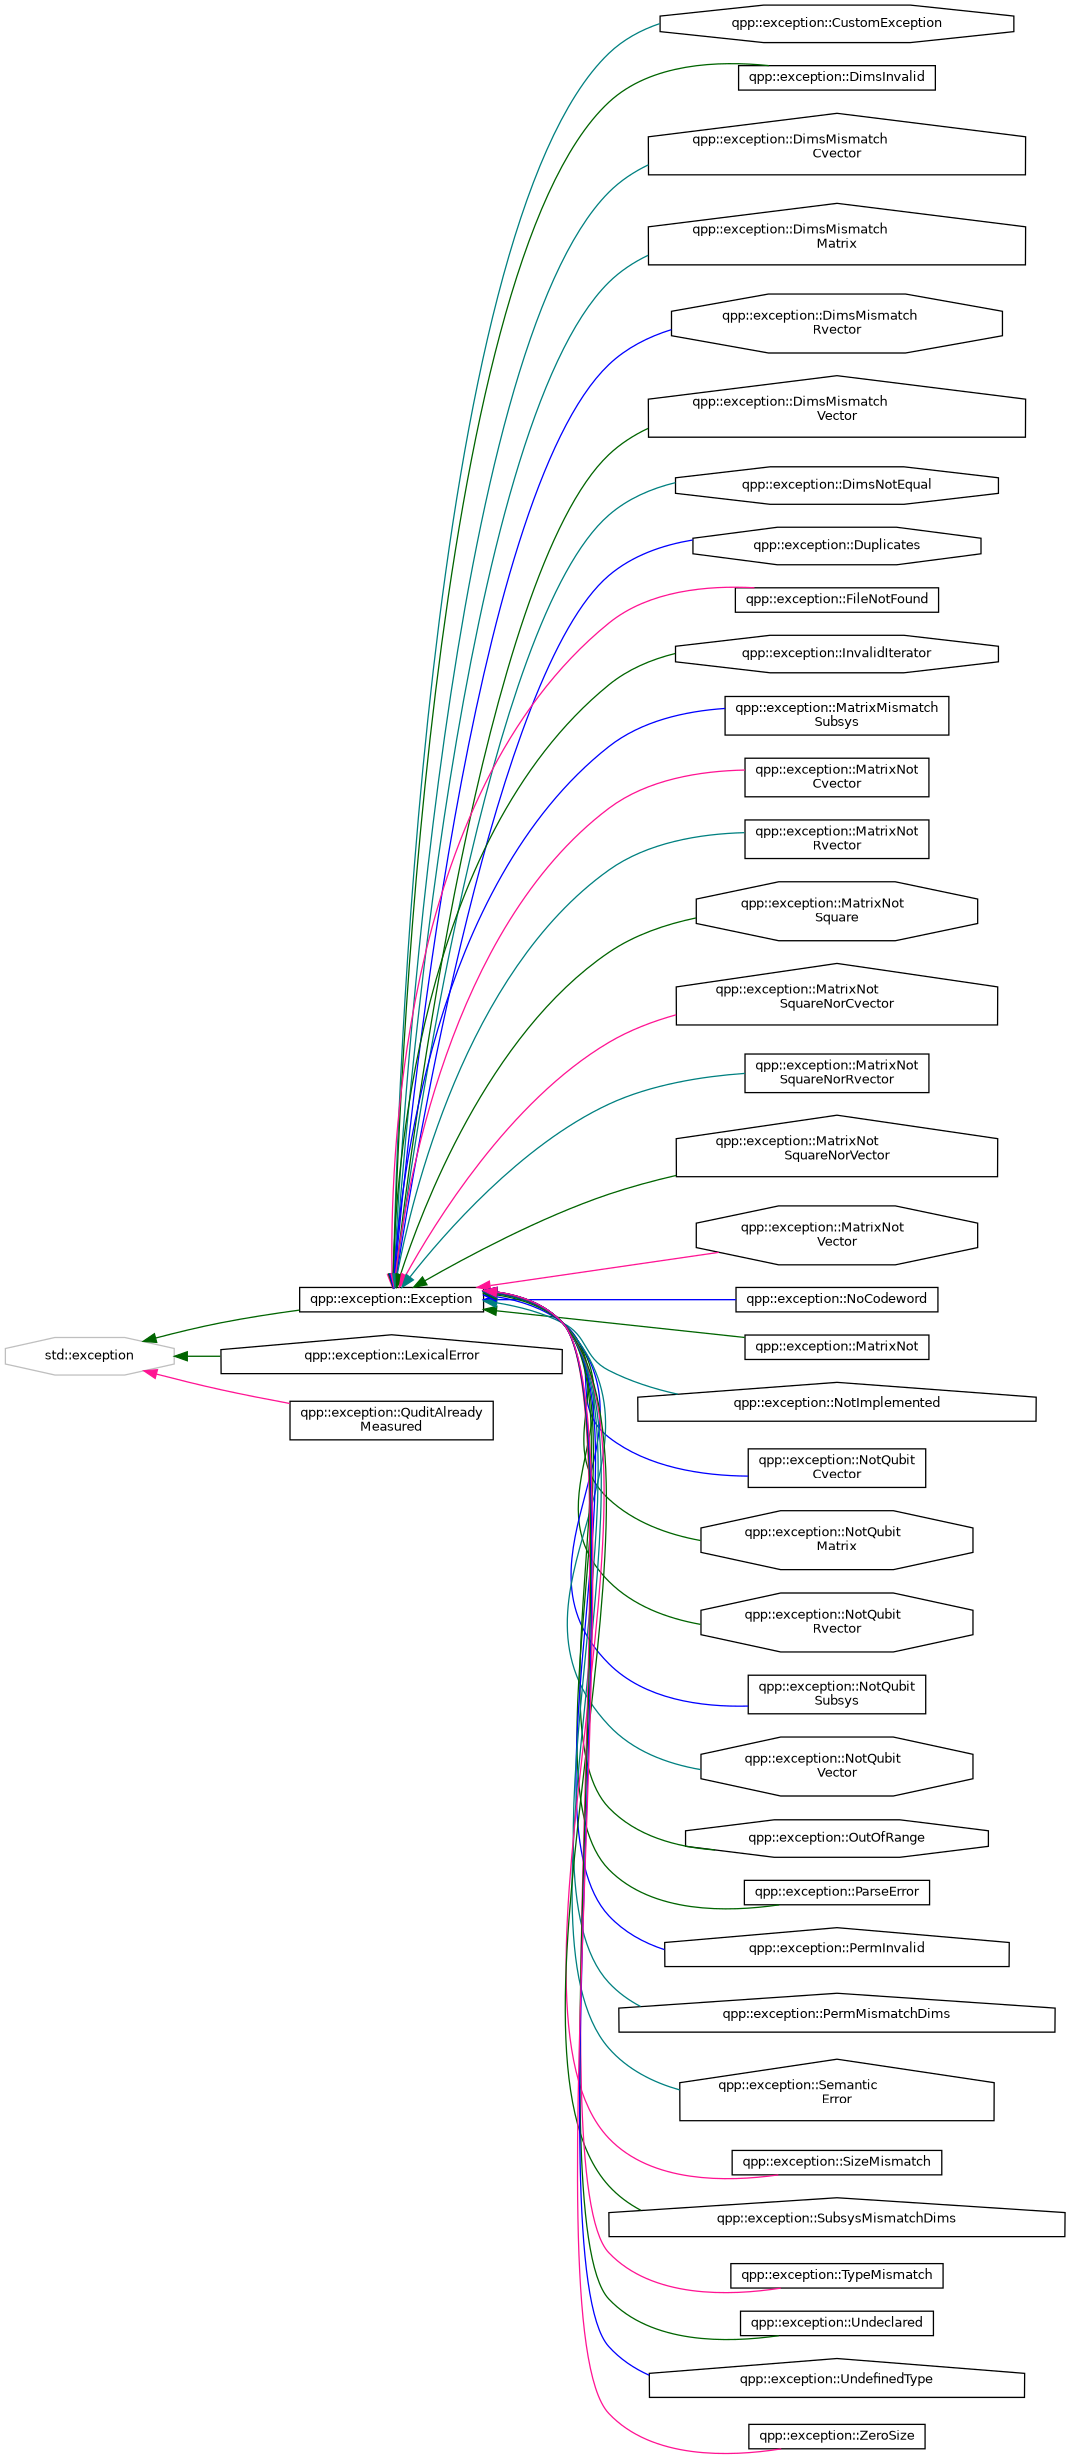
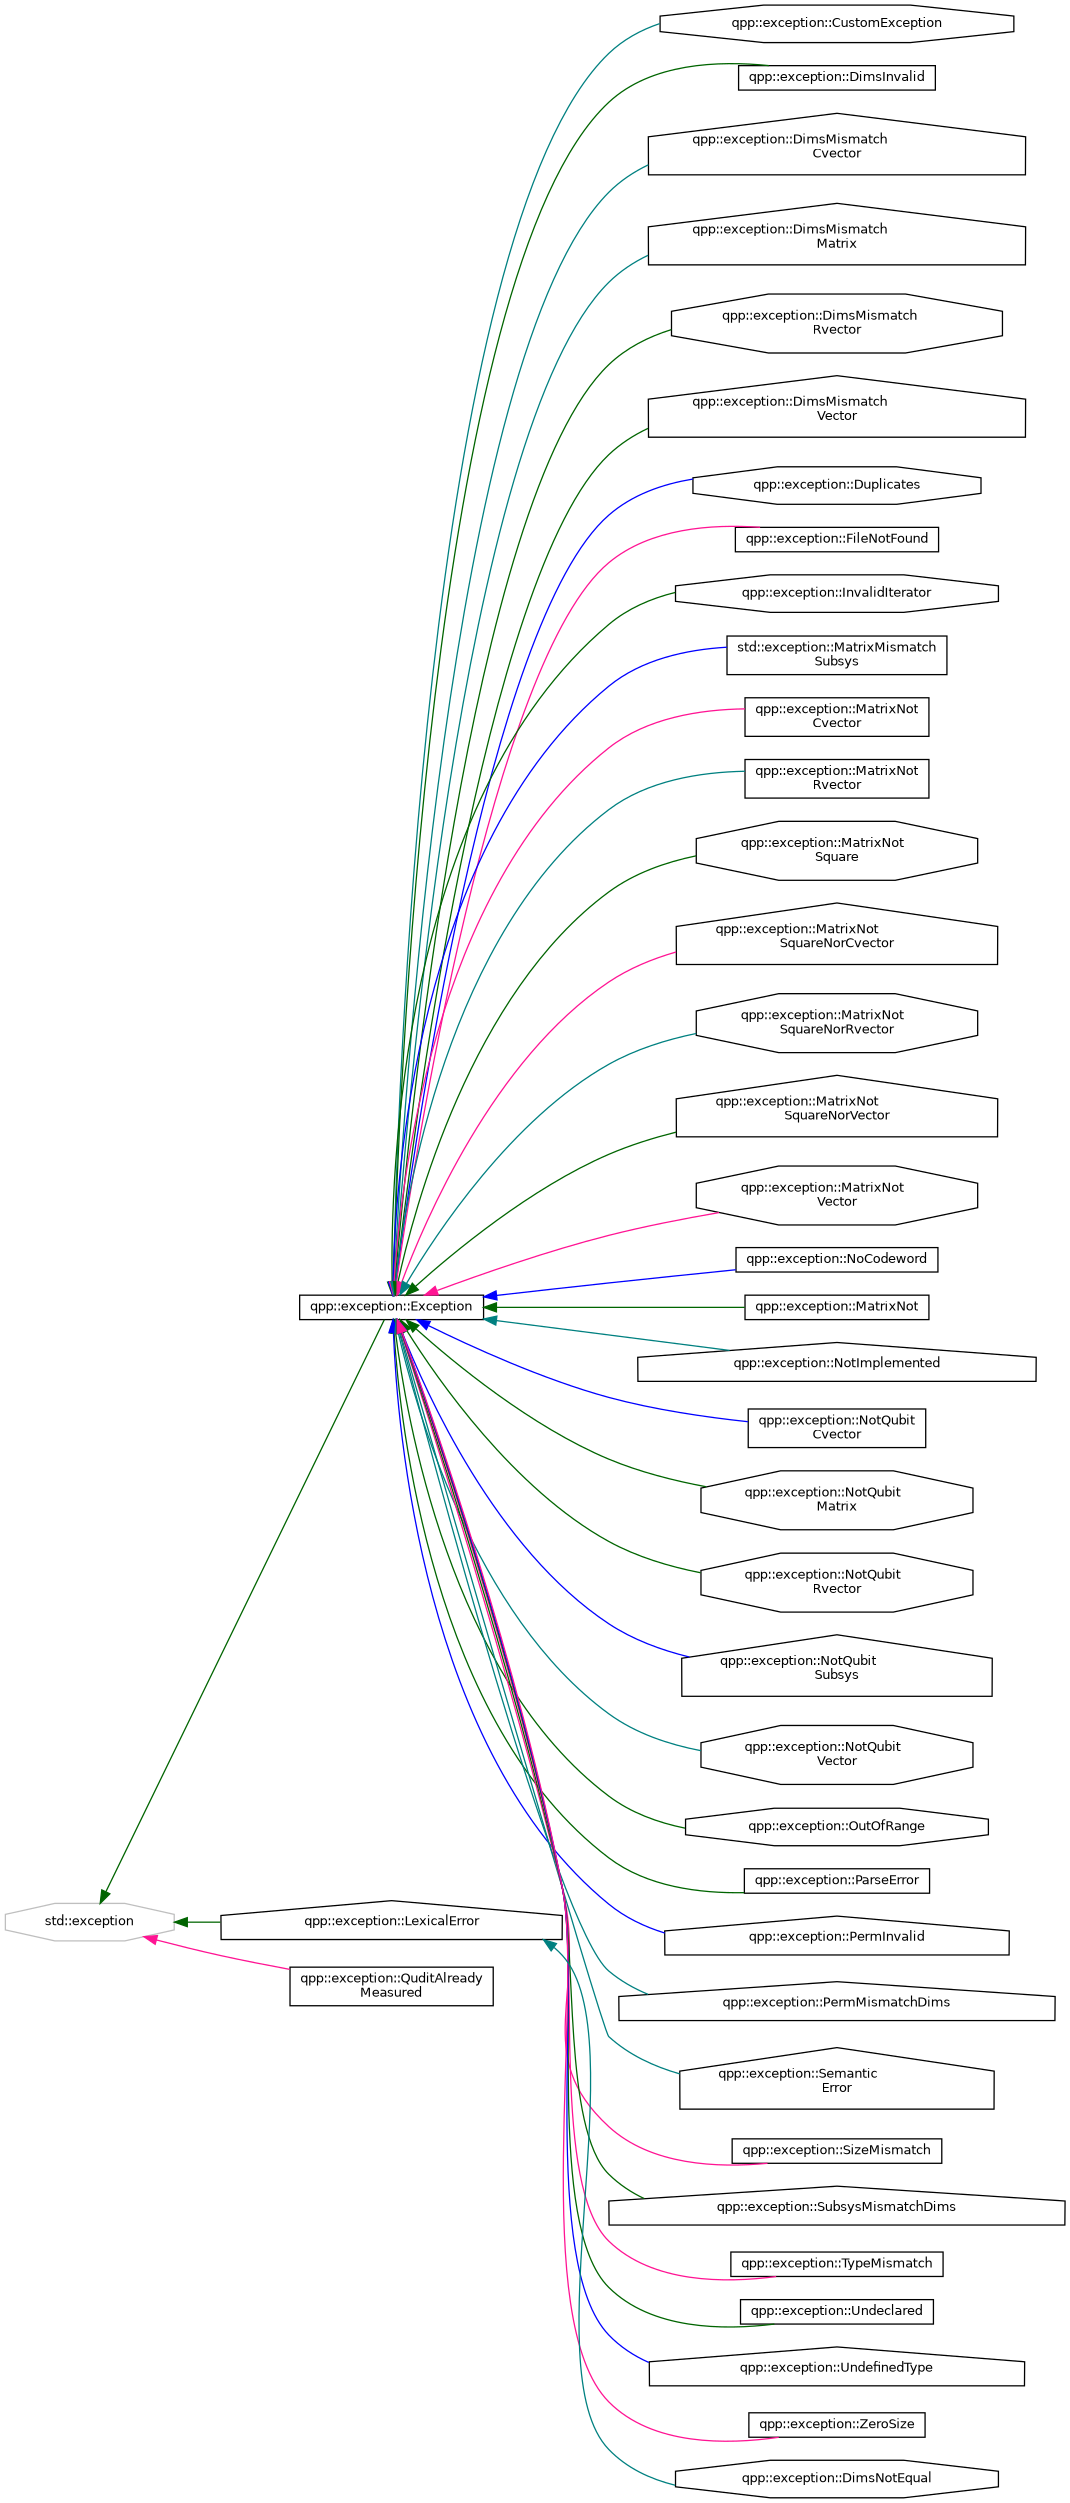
node "qpp::exception::MatrixMismatch Subsys": label "qpp::exception::MatrixMismatch Subsys" -> "std::exception::MatrixMismatch Subsys"
edge "qpp::exception::DimsMismatch Rvector" -> "qpp::exception::Exception": color blue -> darkgreen
edge "qpp::exception::DimsNotEqual" -> "qpp::exception::Exception": now "qpp::exception::DimsNotEqual" -> "qpp::exception::LexicalError"
node "qpp::exception::MatrixNot SquareNorRvector": shape box -> octagon
node "qpp::exception::NotQubit Subsys": shape box -> house
